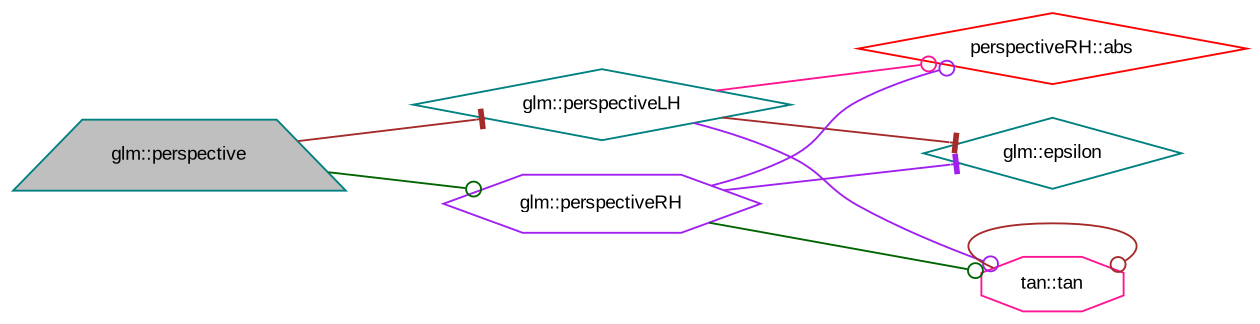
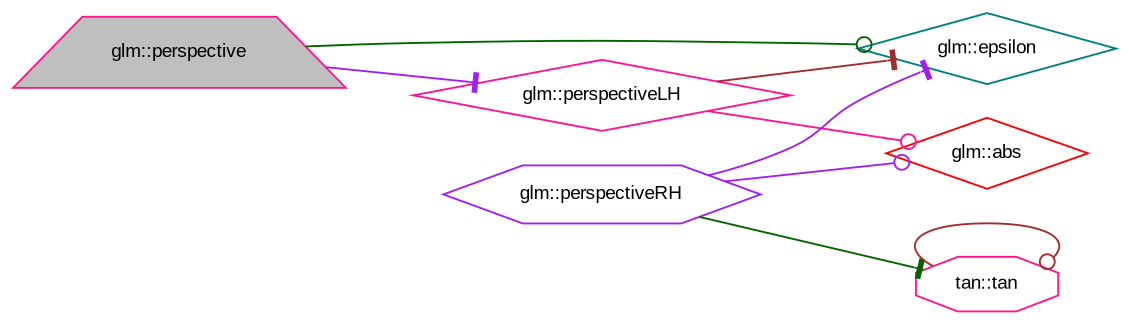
node "perspectiveRH::abs": label "perspectiveRH::abs" -> "glm::abs"
node "glm::perspectiveLH": color teal -> deeppink
edge "glm::perspective" -> "glm::perspectiveLH": color brown -> purple
node "glm::perspective": color teal -> deeppink
edge "glm::perspective" -> "glm::perspectiveRH": now "glm::perspective" -> "glm::epsilon"
edge "glm::perspectiveLH" -> "tan::tan": removed
edge "glm::perspectiveRH" -> "tan::tan": arrowhead odot -> tee
